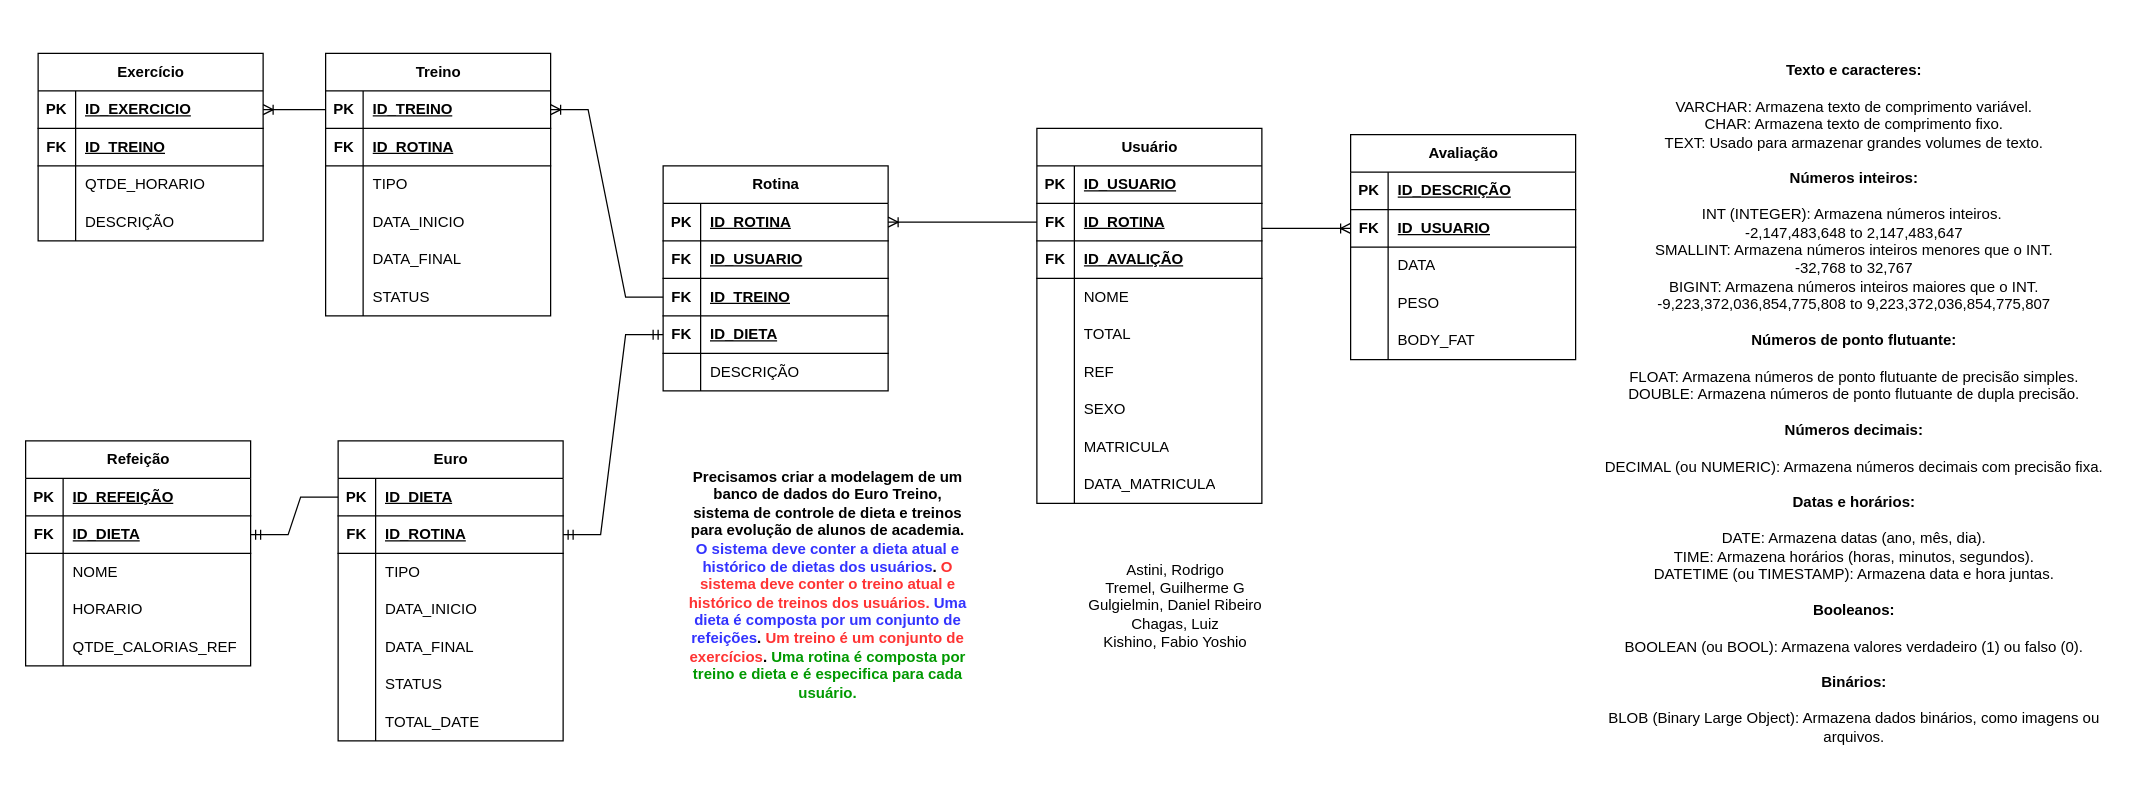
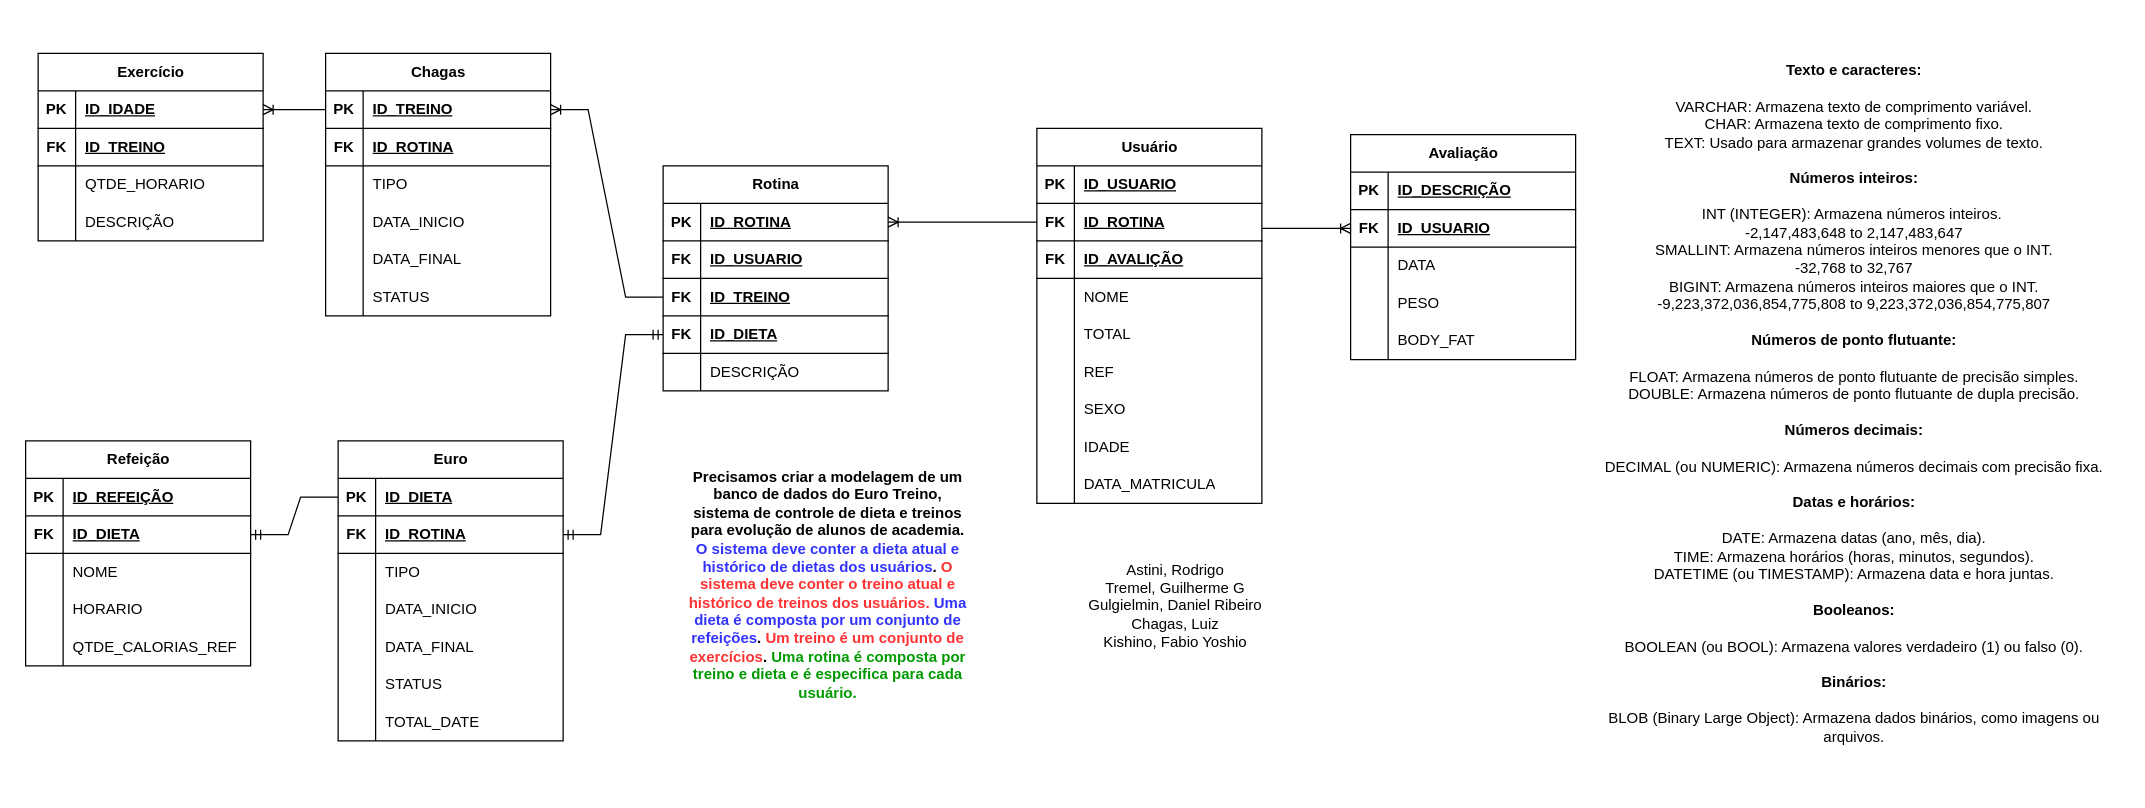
node "Treino": label "Treino" -> "Chagas"
node "ID_EXERCICIO": label "ID_EXERCICIO" -> "ID_IDADE"
node "MATRICULA": label "MATRICULA" -> "IDADE"
